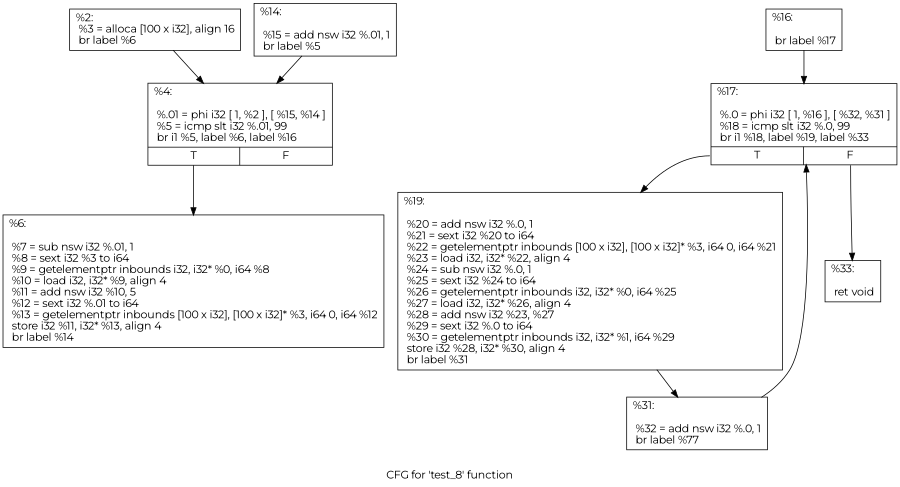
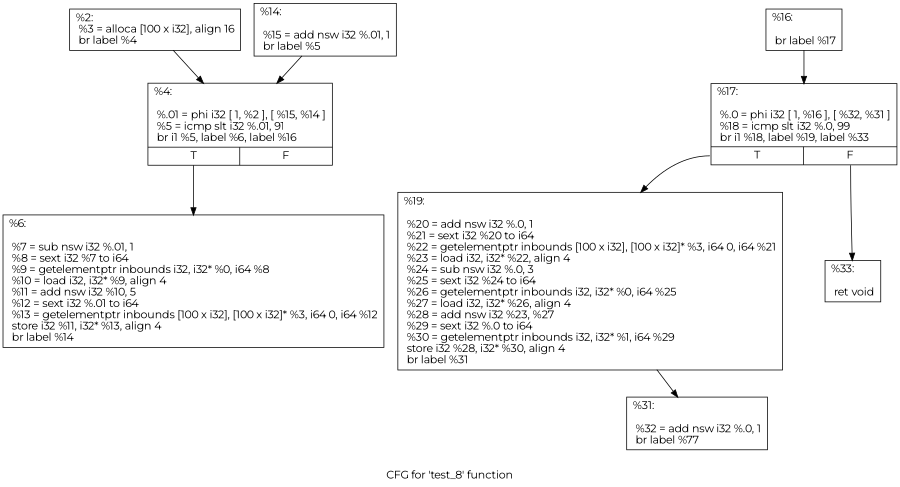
node "%2:": text "br label %6" -> "br label %4"
node "%4:": text "%5 = icmp slt i32 %.01, 99" -> "%5 = icmp slt i32 %.01, 91"
node "%6:": text "%8 = sext i32 %3 to i64" -> "%8 = sext i32 %7 to i64"
node "%19:": text "%24 = sub nsw i32 %.0, 1" -> "%24 = sub nsw i32 %.0, 3"
edge "%31:" -> "%17:": removed
